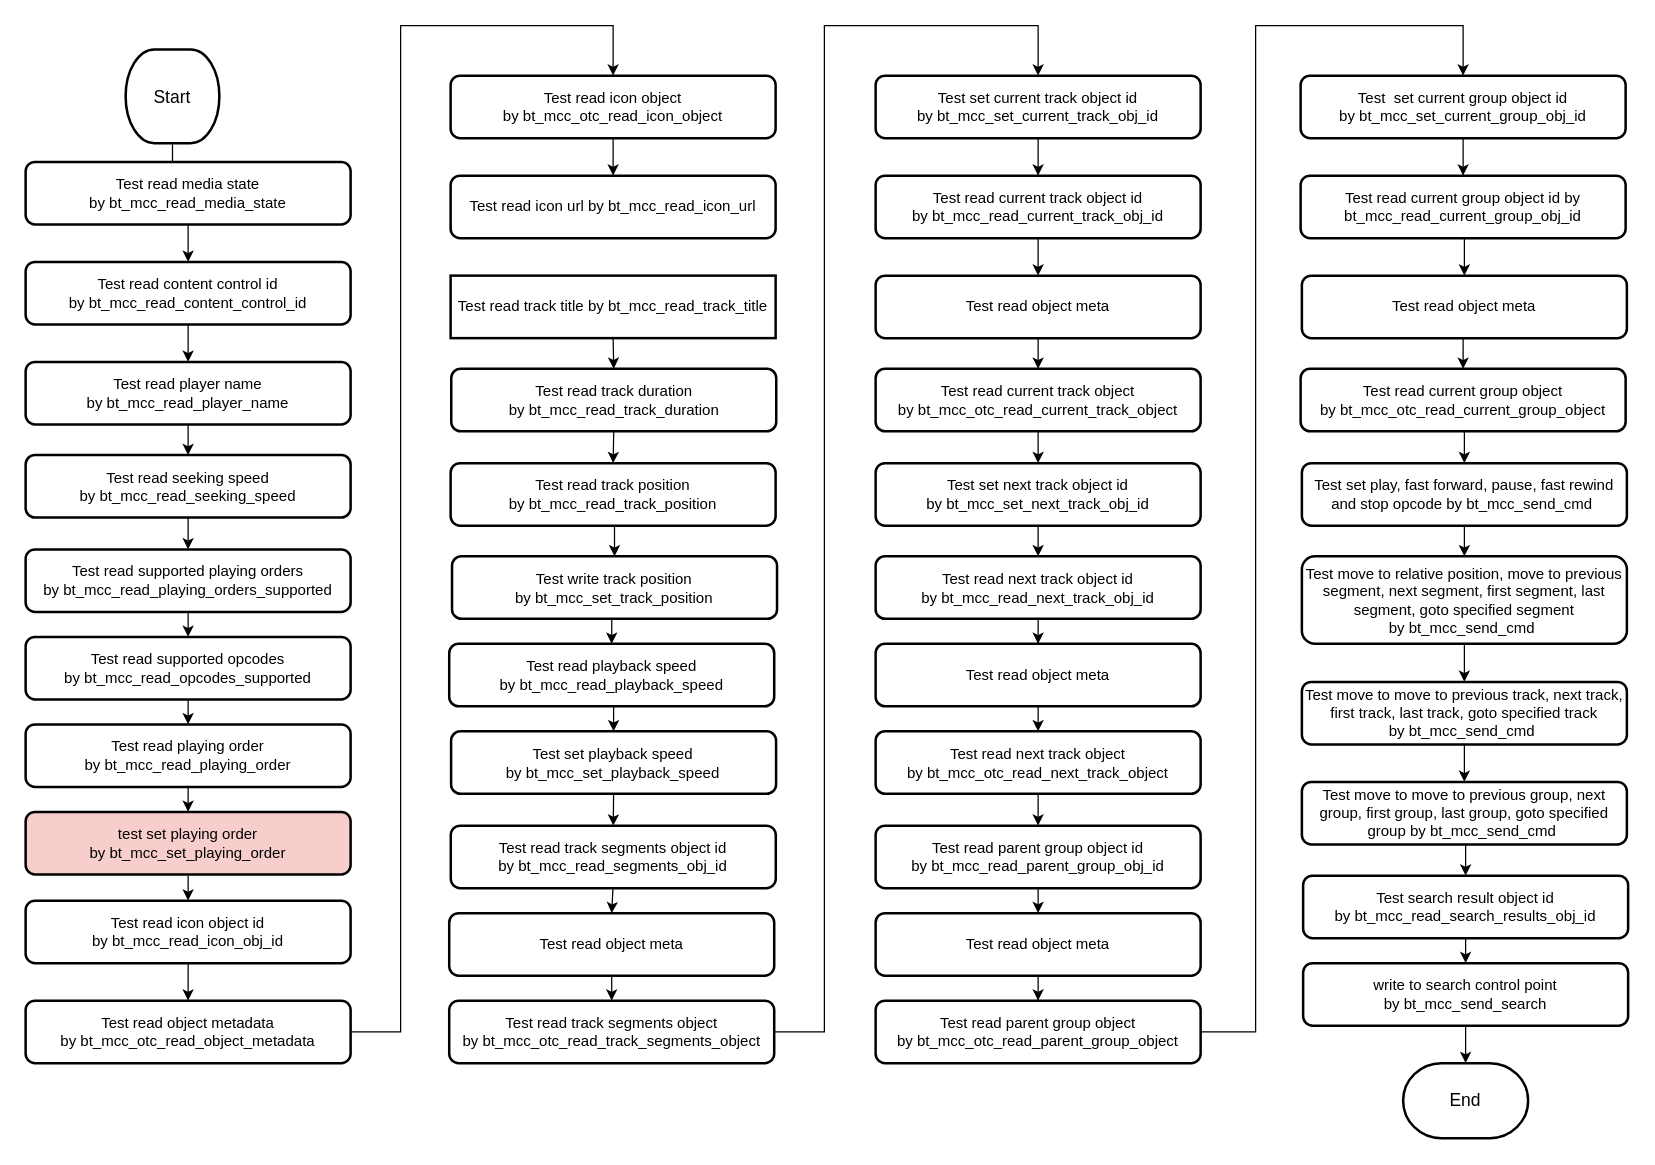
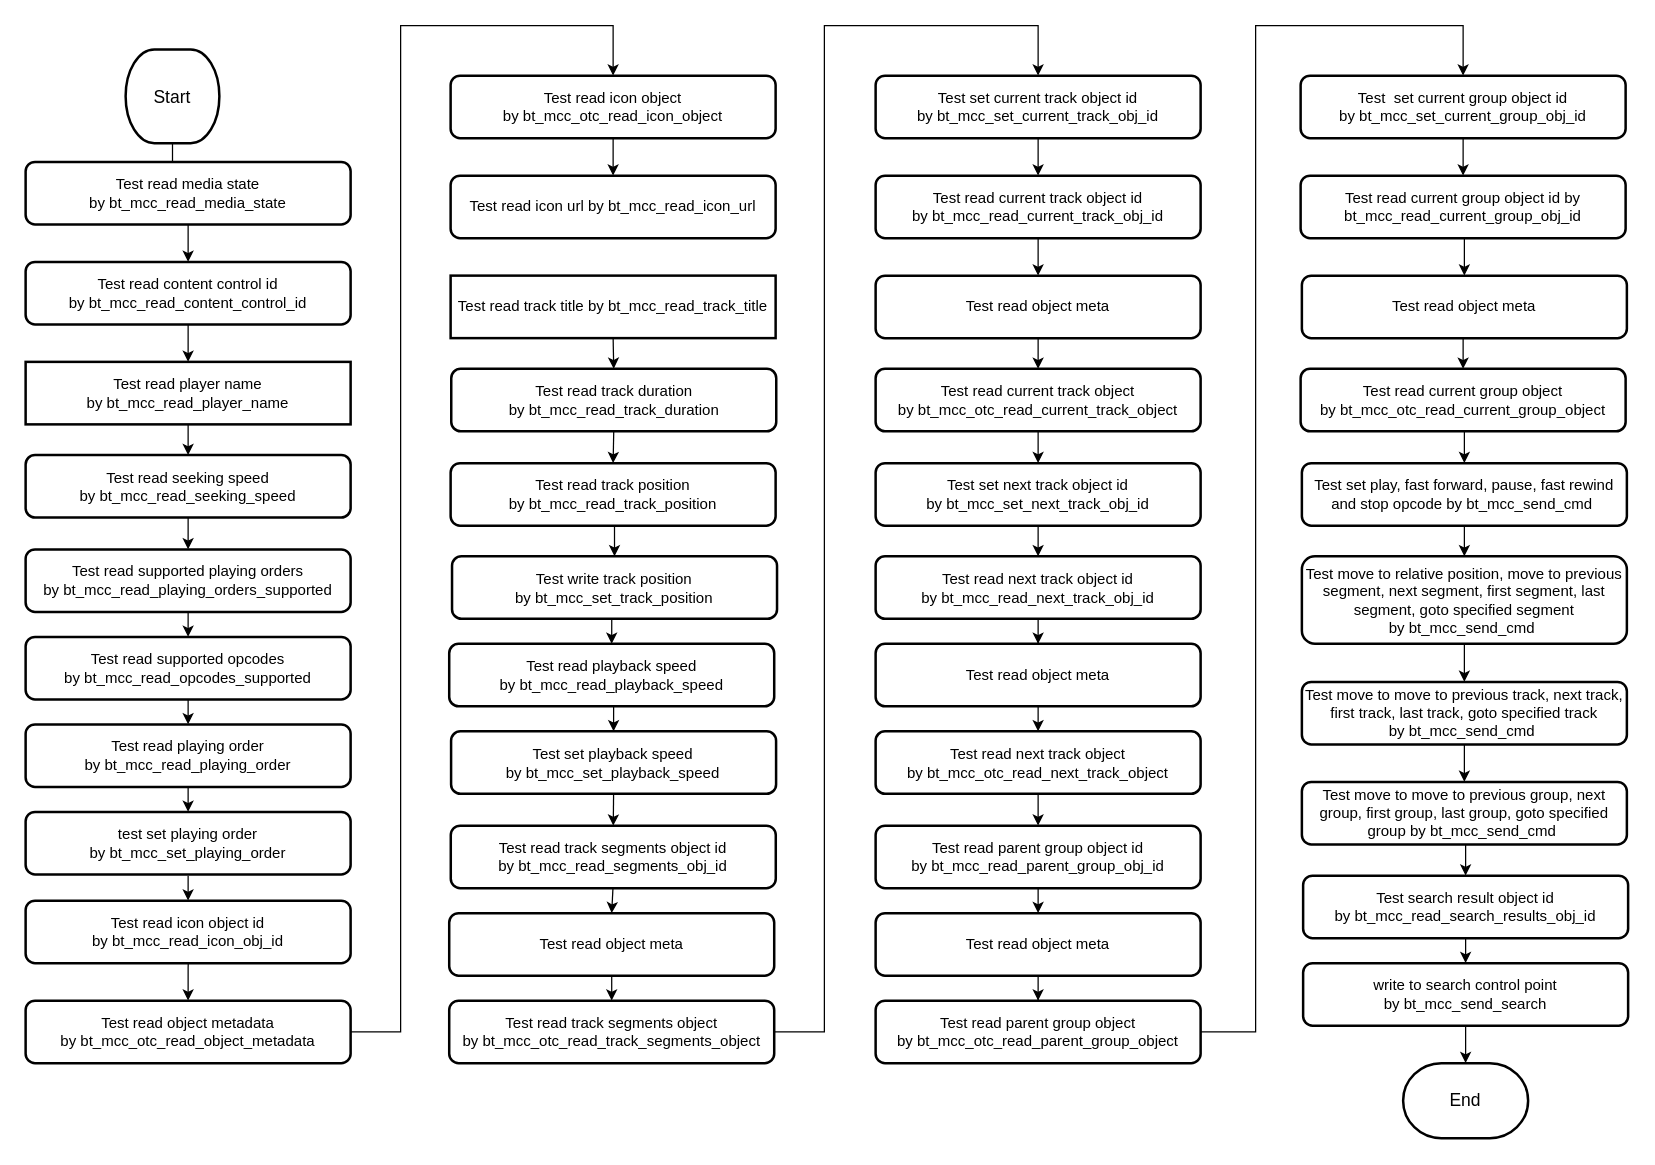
node "Test read player name by bt_mcc_read_player_name": shape rounded rectangle -> rectangle
node "test set playing order by bt_mcc_set_playing_order": fillcolor #f8cecc -> #ffffff
